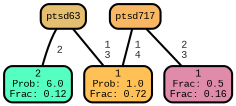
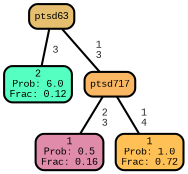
edge "ptsd63" -- "1 Prob: 1.0 Frac: 0.72": now "ptsd63" -- "ptsd717"
edge "ptsd63" -- "2 Prob: 6.0 Frac: 0.12": label " 2" -> " 3"
node "1 Frac: 0.5 Frac: 0.16": label "1 Frac: 0.5 Frac: 0.16" -> "1 Prob: 0.5 Frac: 0.16"
